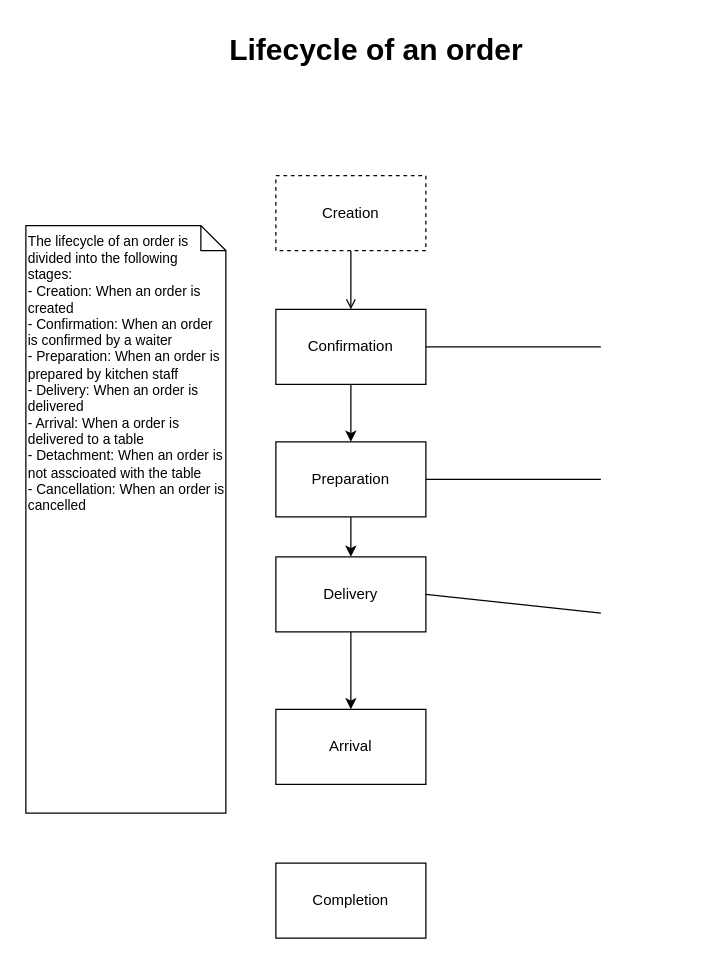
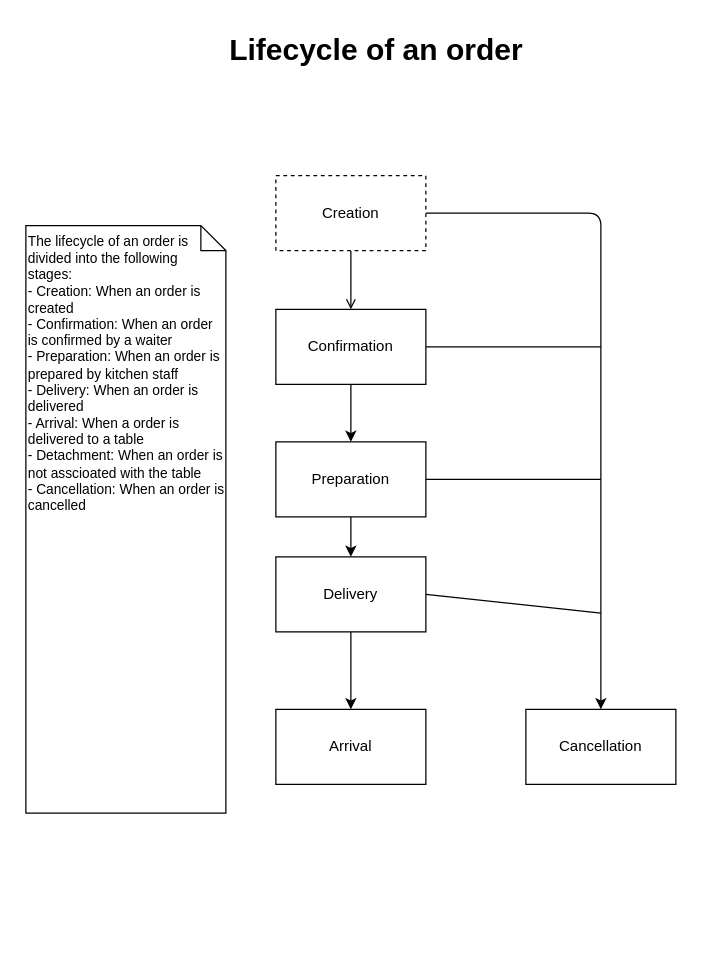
edge "Creation" -> "Cancellation": added
node "Cancellation": added
node "Completion": removed
